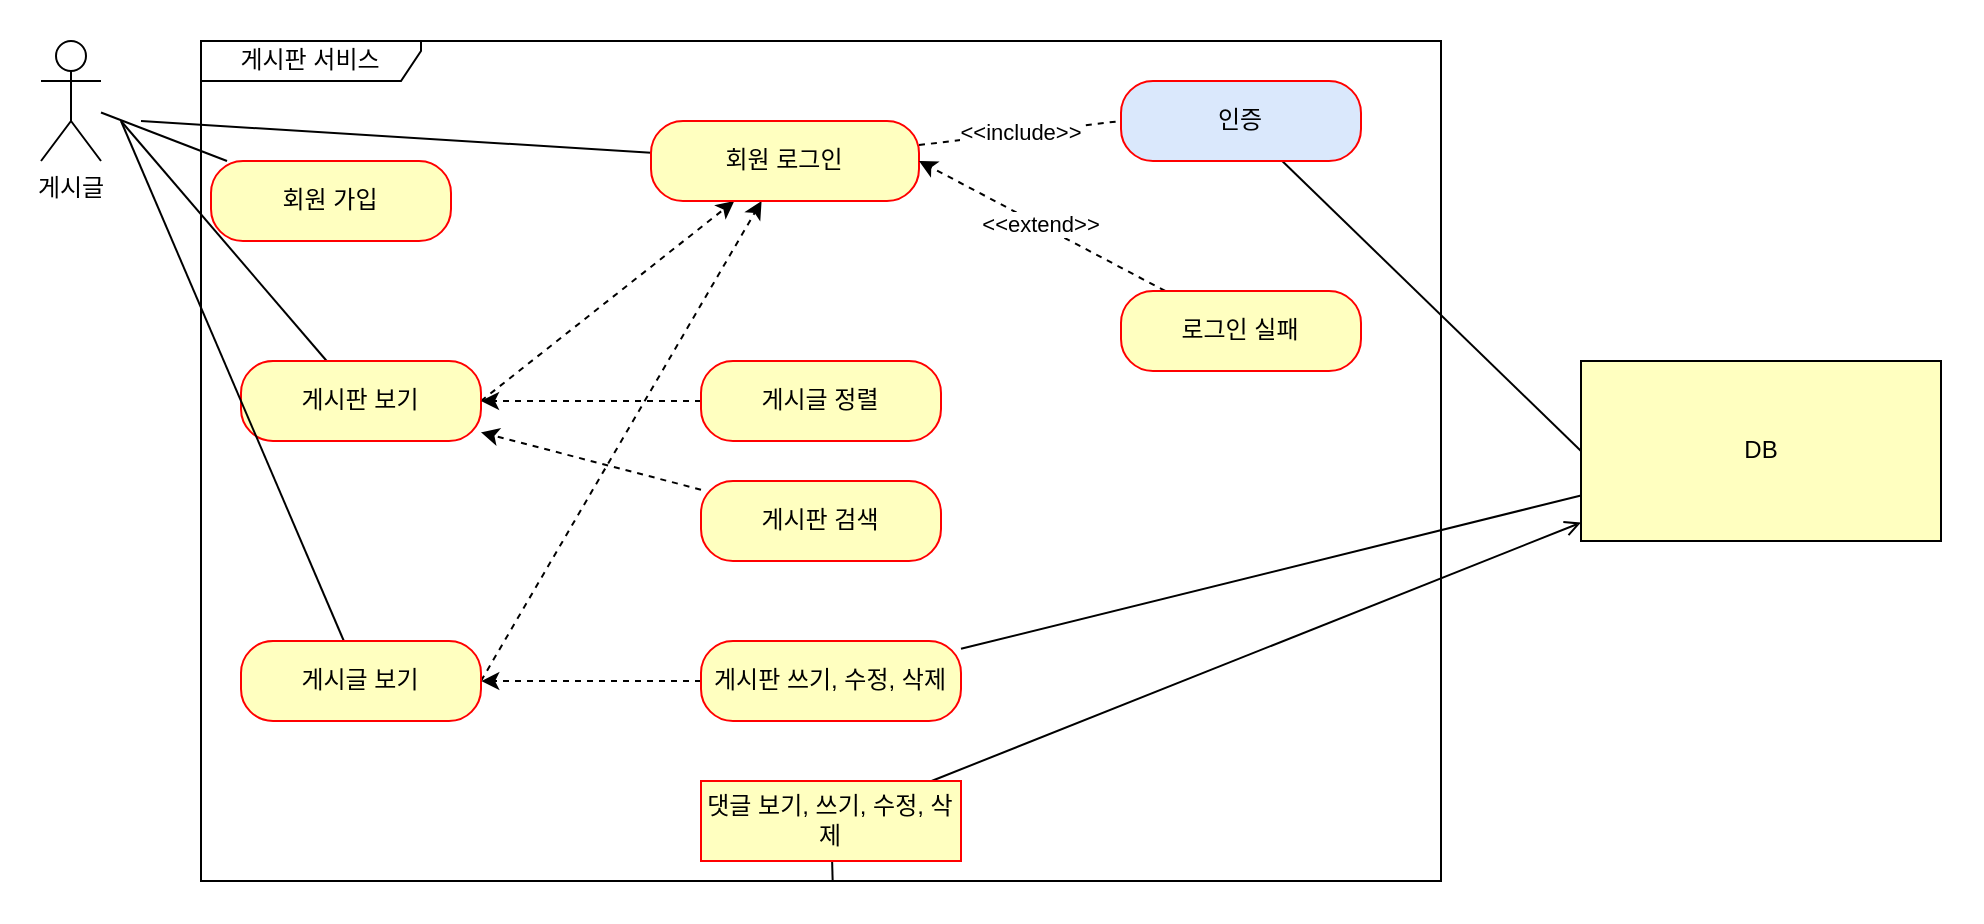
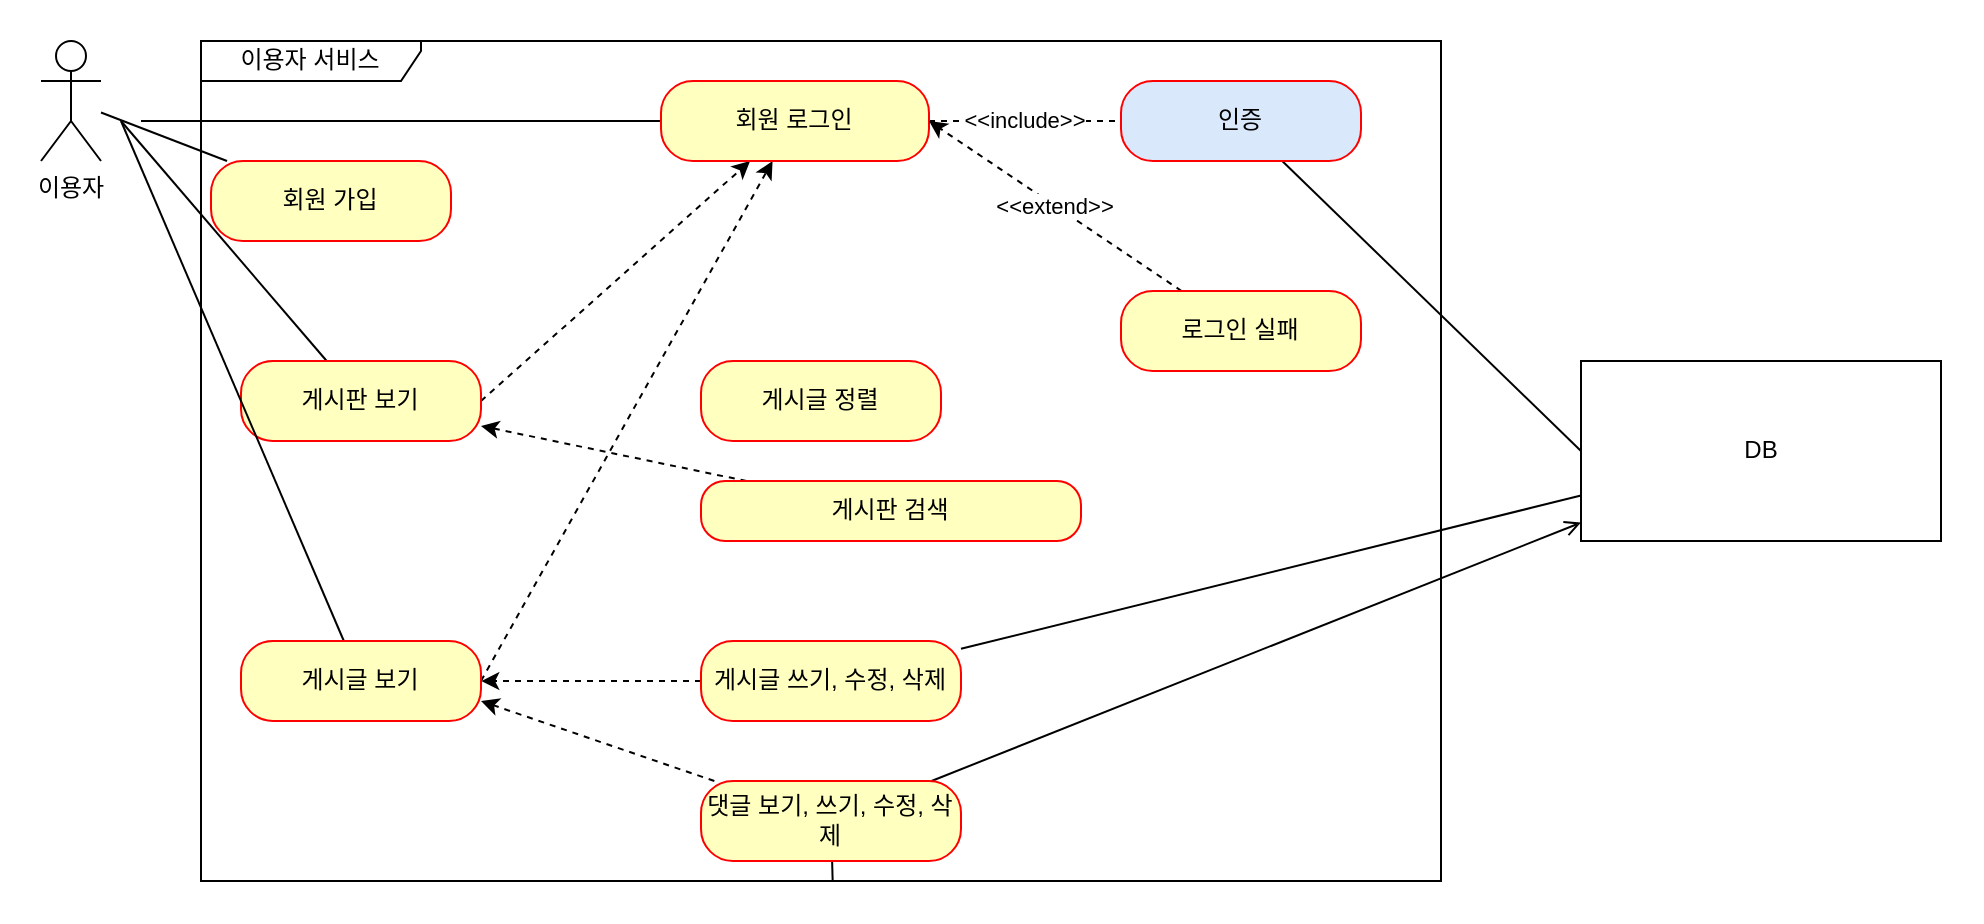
node "게시판 서비스": label "게시판 서비스" -> "이용자 서비스"
node "회원 로그인": moved (785, 161) -> (795, 121)
node "게시글": label "게시글" -> "이용자"
edge "게시글 정렬" -> "게시판 보기": removed
node "DB": fillcolor #ffffc0 -> #ffffff
node "게시판 검색": size 240x80 -> 380x60
node "게시판 쓰기, 수정, 삭제": label "게시판 쓰기, 수정, 삭제" -> "게시글 쓰기, 수정, 삭제"
edge "댓글 보기, 쓰기, 수정, 삭제" -> "게시글 보기": added
node "댓글 보기, 쓰기, 수정, 삭제": shape rectangle -> rounded rectangle
